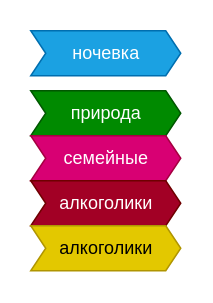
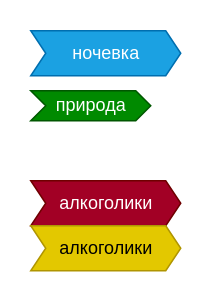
node "природа": size 150x45 -> 120x30
node "семейные": removed
